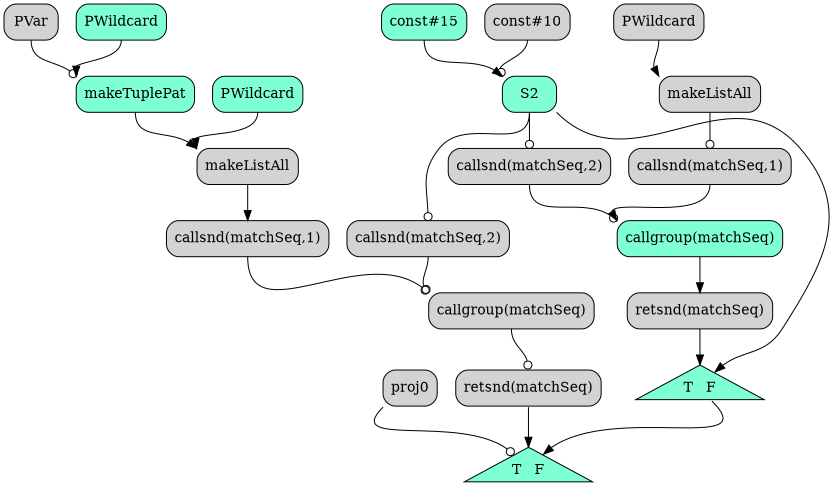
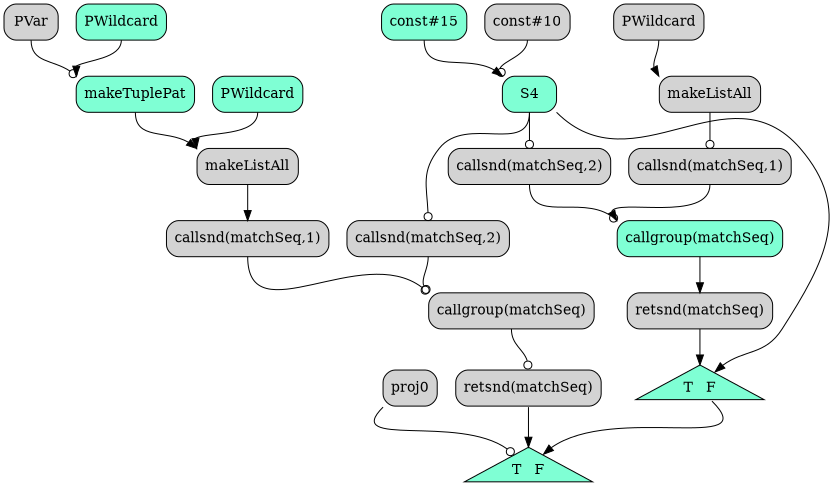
node "S2": label "S2" -> "S4"
